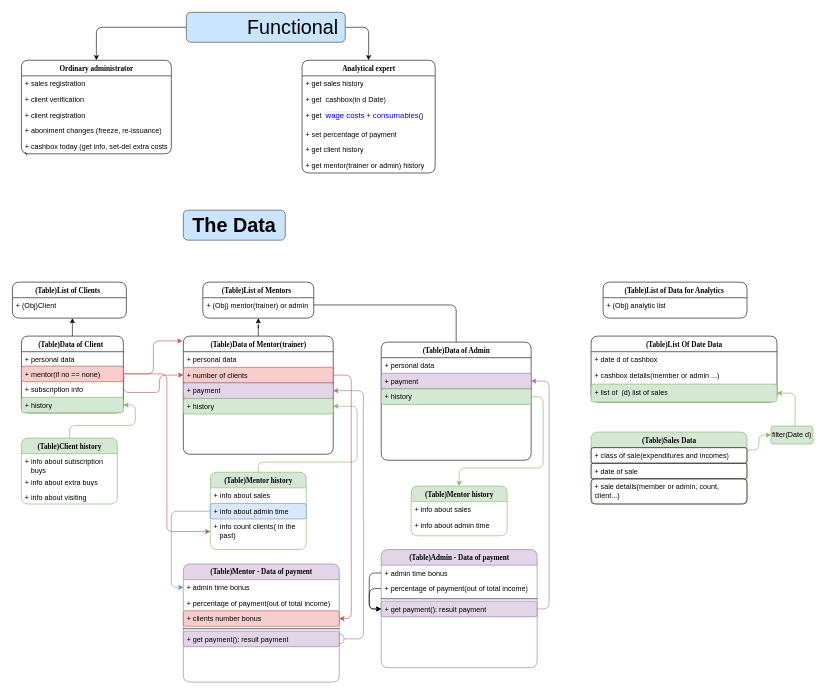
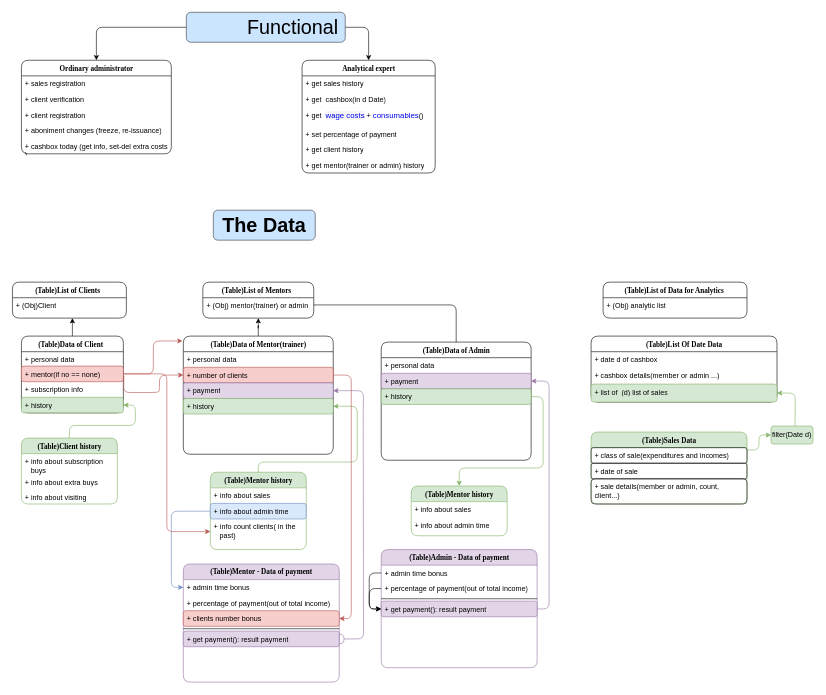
node "The Data": moved (234, 225) -> (264, 225)
